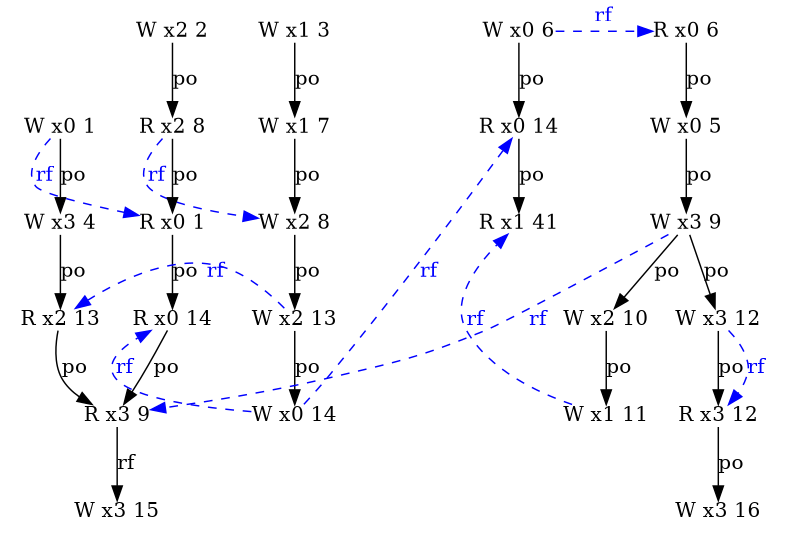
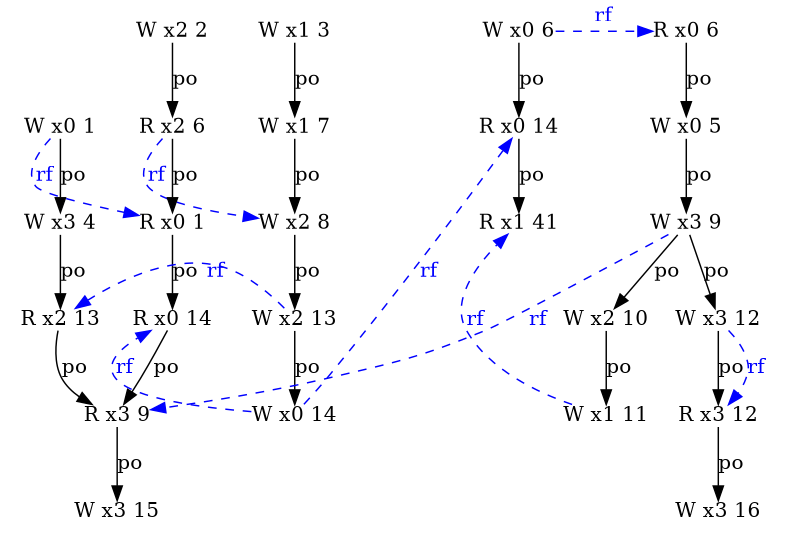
node "R x2 8": label "R x2 8" -> "R x2 6"
edge "R x3 9" -> "W x3 15": label "rf" -> "po"
